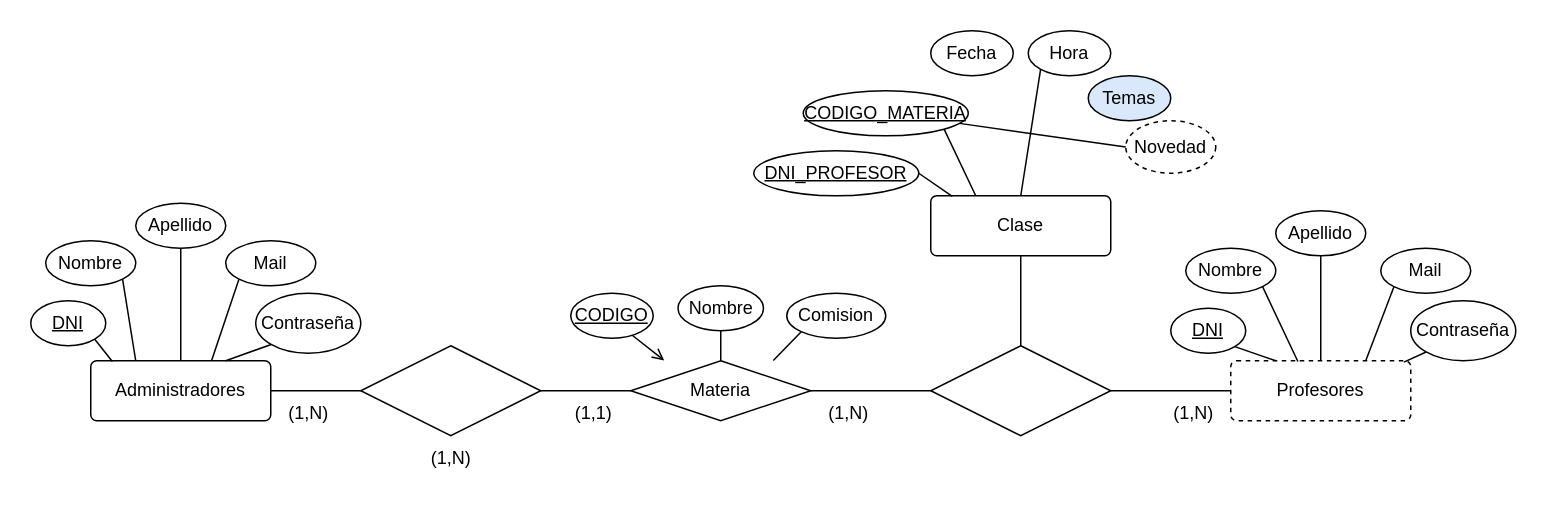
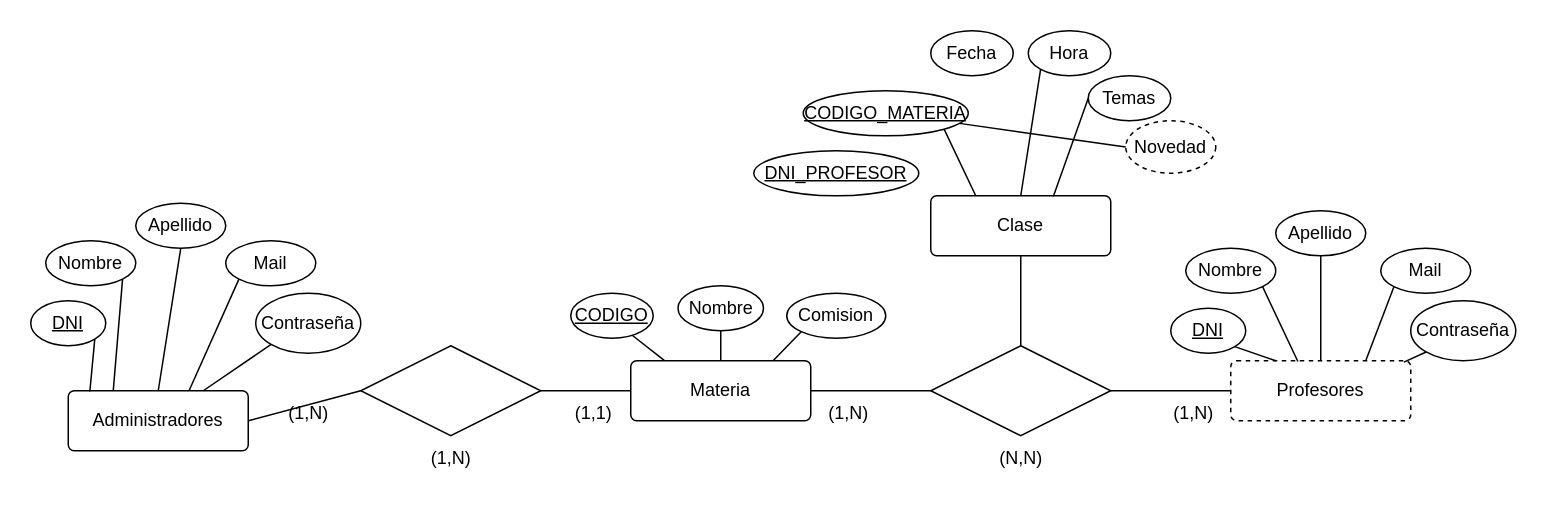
node "Temas": fillcolor #dae8fc -> #ffffff
edge "Temas" -- "Clase": added
edge "DNI_PROFESOR" -- "Clase": removed
edge "CODIGO" -> "Materia": arrowhead open -> none
node "Administradores": moved (181, 391) -> (158, 421)
node "Materia": shape diamond -> rounded rectangle
node "(N,N)": added
